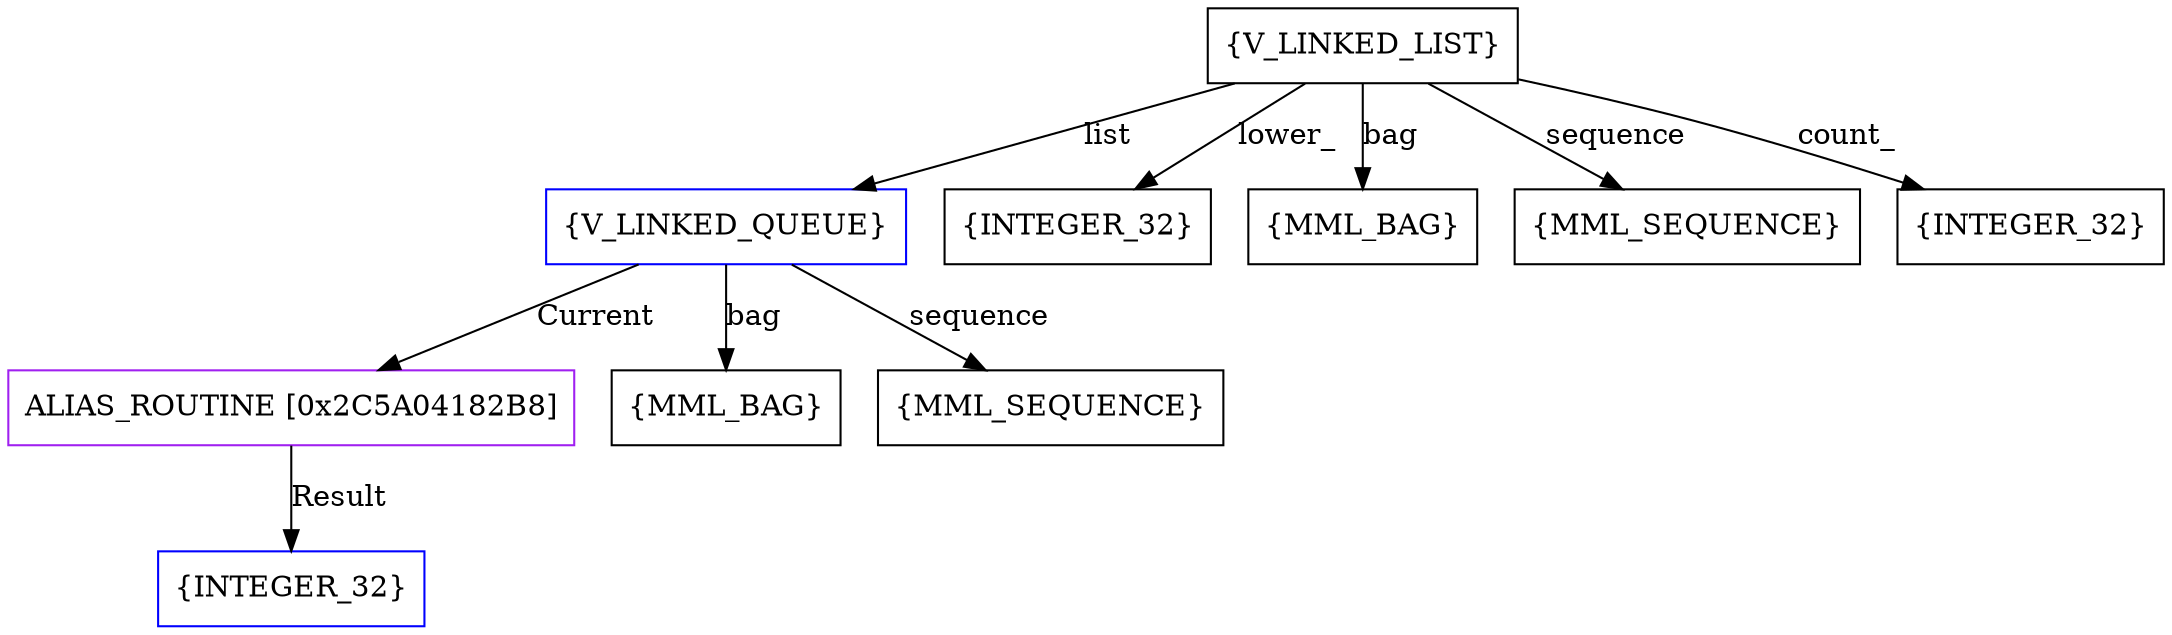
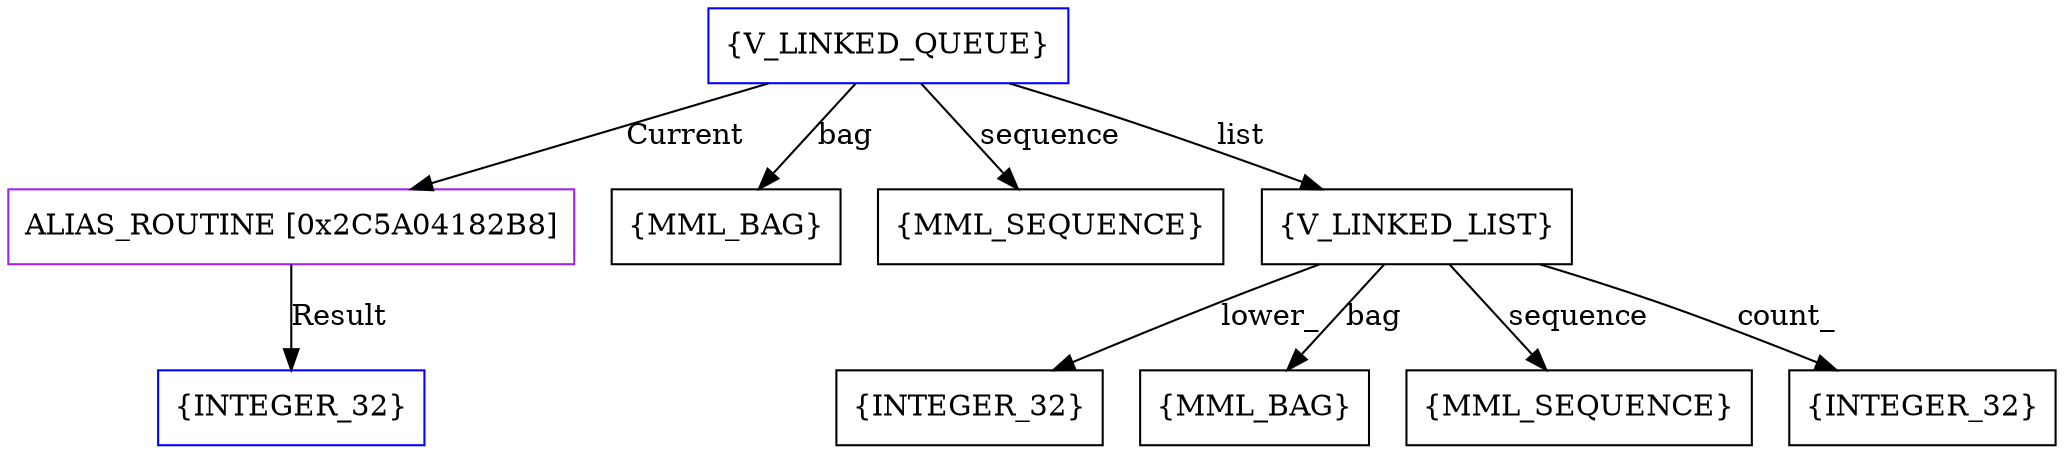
edge "{V_LINKED_LIST}" -> "{V_LINKED_QUEUE}": reversed
